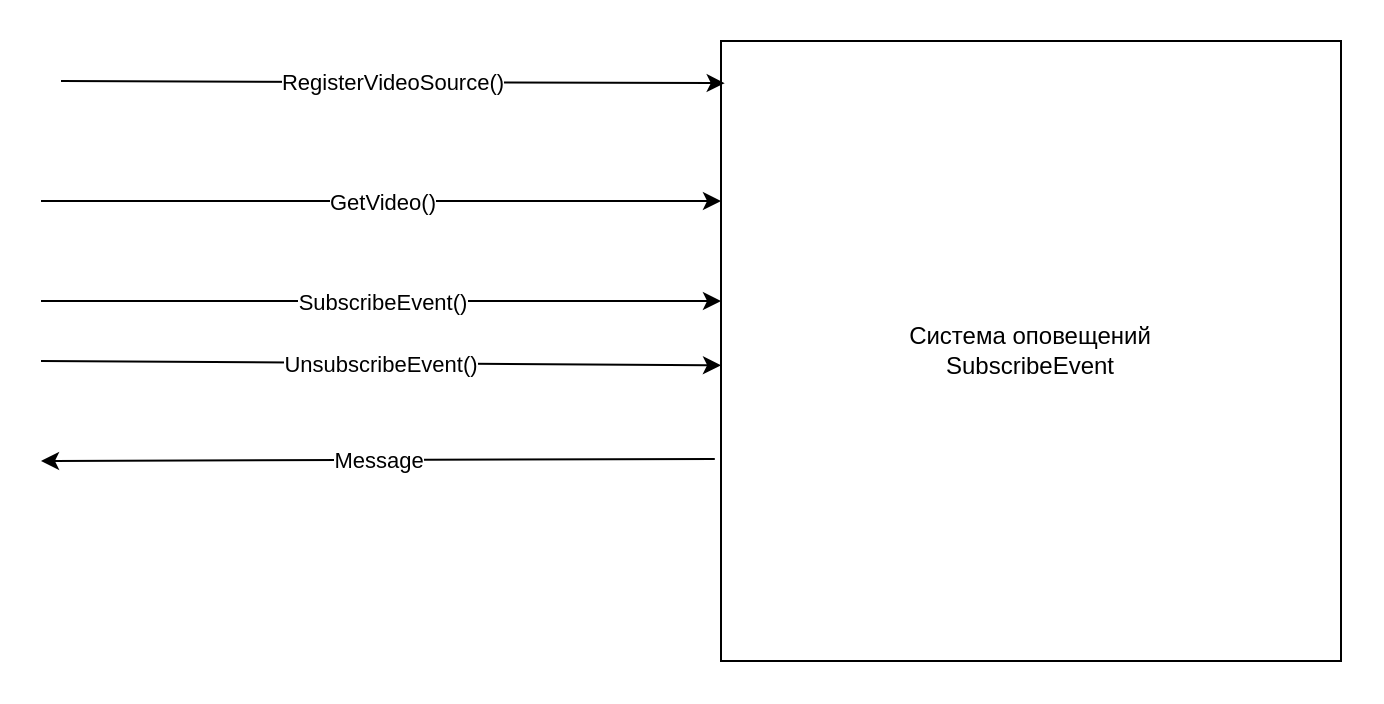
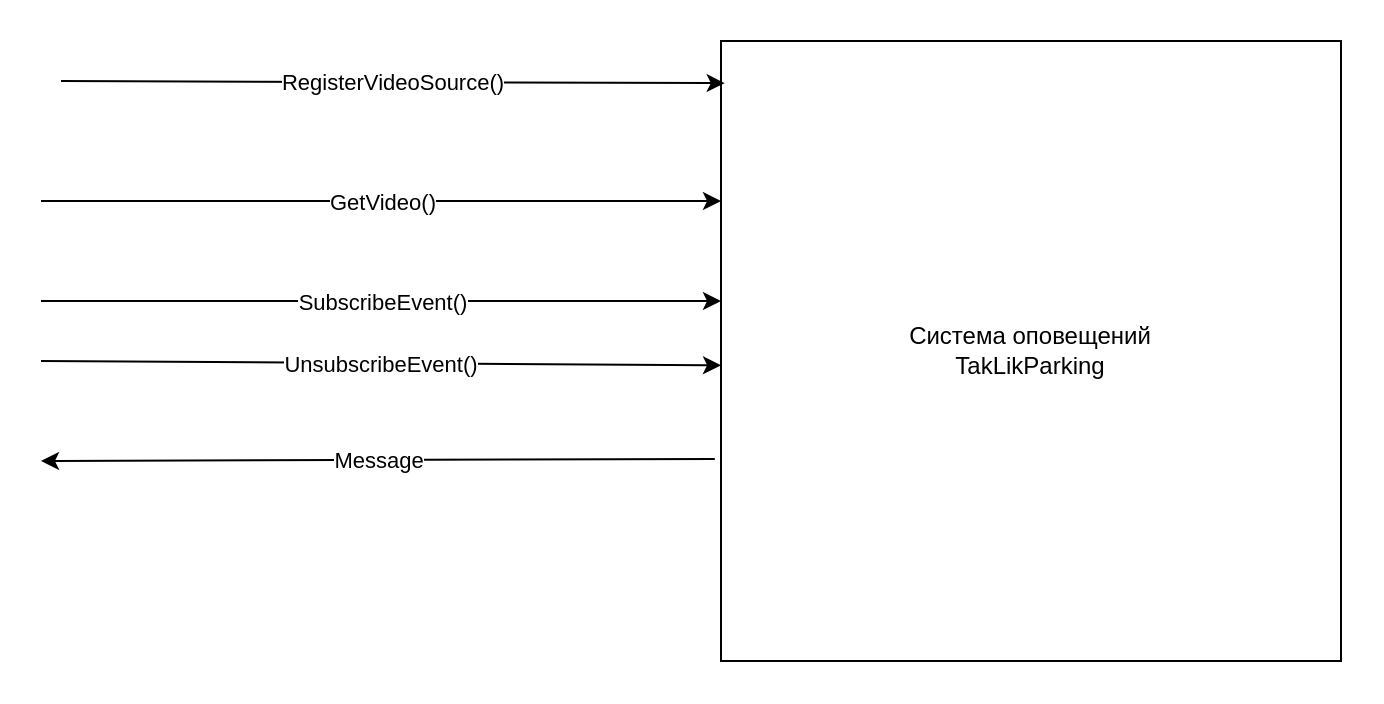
node "Система оповещений SubscribeEvent": label "Система оповещений SubscribeEvent" -> "Система оповещений TakLikParking"
